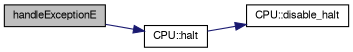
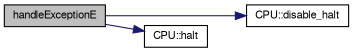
edge "CPU::halt" -> "CPU::disable_halt": now "handleExceptionE" -> "CPU::disable_halt"
